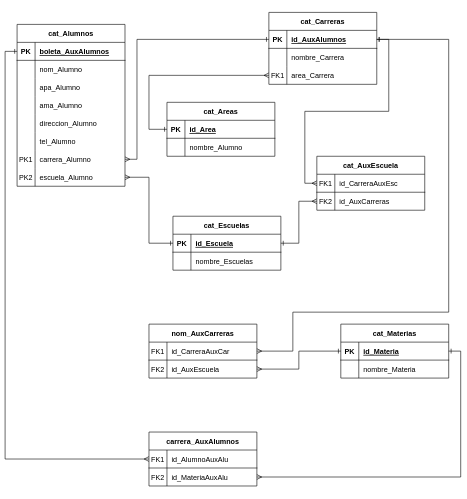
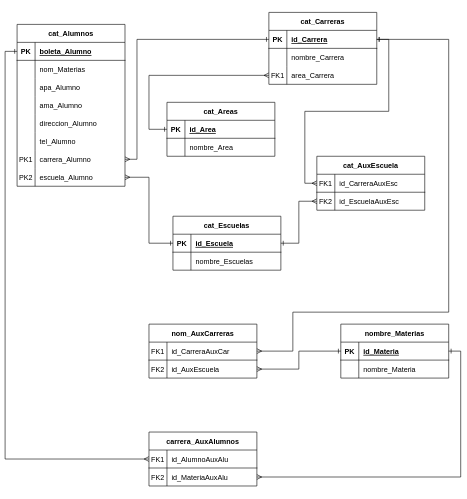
node "id_AuxAlumnos": label "id_AuxAlumnos" -> "id_Carrera"
node "boleta_AuxAlumnos": label "boleta_AuxAlumnos" -> "boleta_Alumno"
node "nom_Alumno": label "nom_Alumno" -> "nom_Materias"
node "nombre_Alumno": label "nombre_Alumno" -> "nombre_Area"
node "id_AuxCarreras": label "id_AuxCarreras" -> "id_EscuelaAuxEsc"
node "cat_Materias": label "cat_Materias" -> "nombre_Materias"
